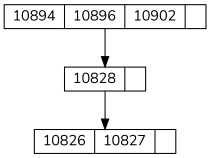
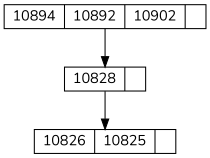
node "10894": text "10896" -> "10892"
node "10826": text "10827" -> "10825"
